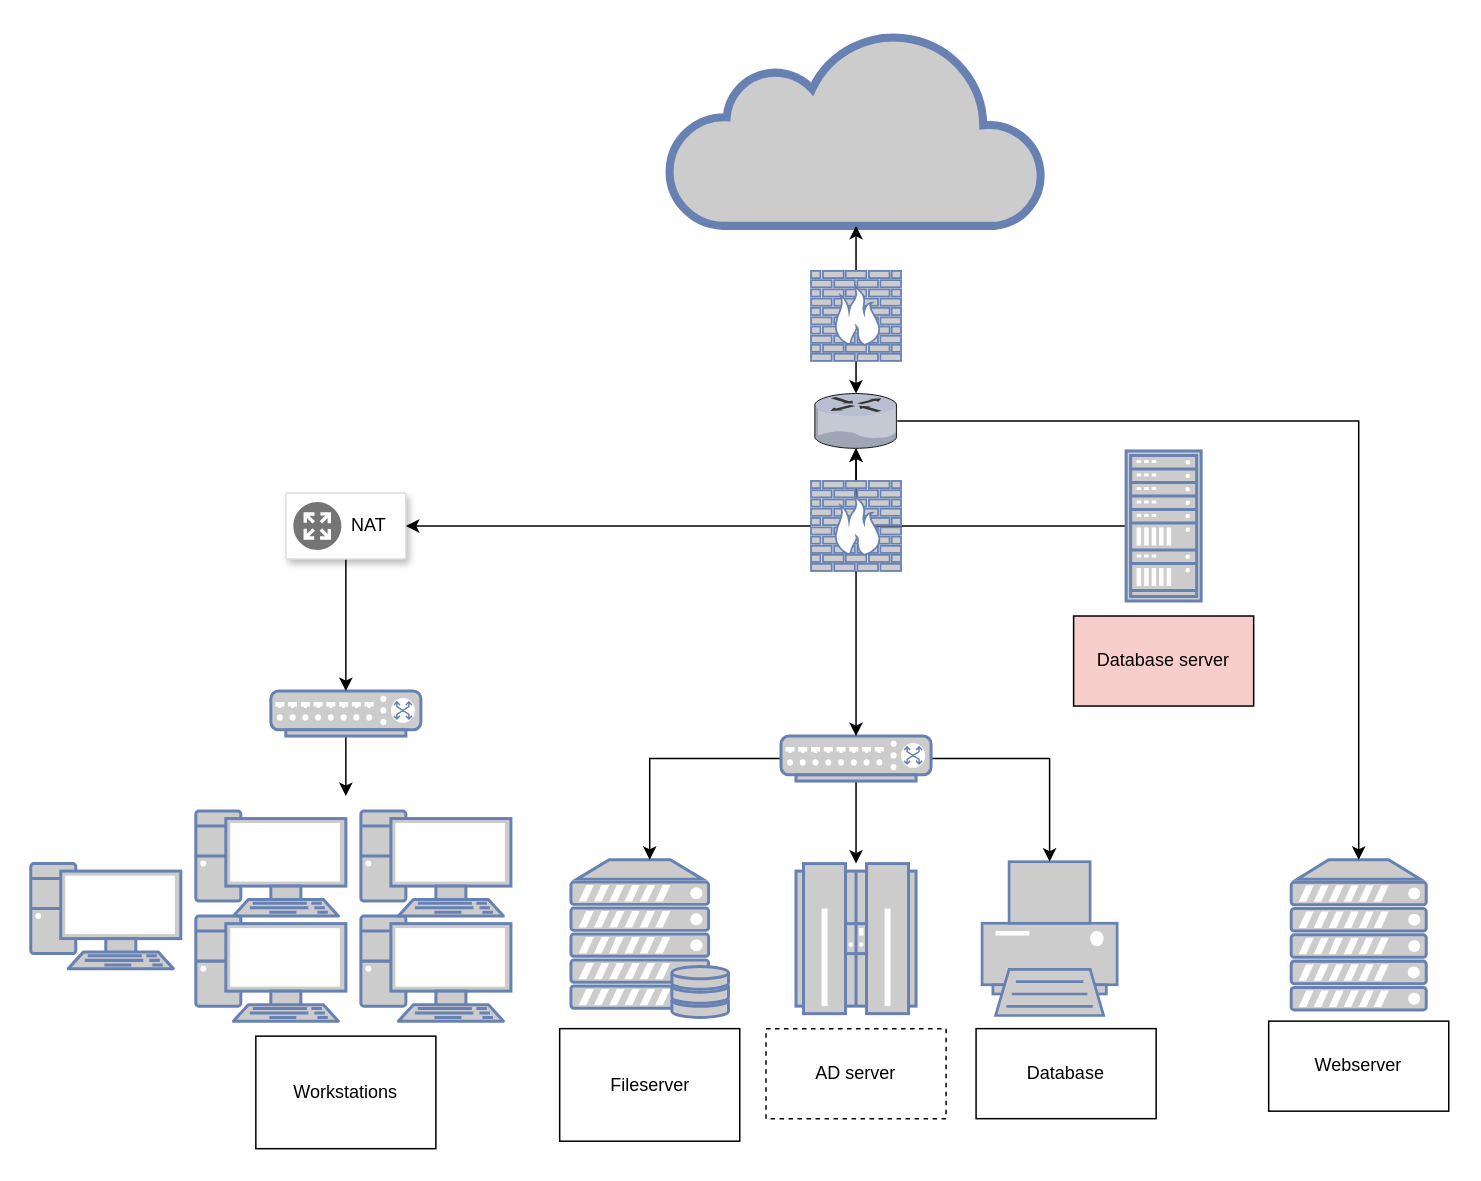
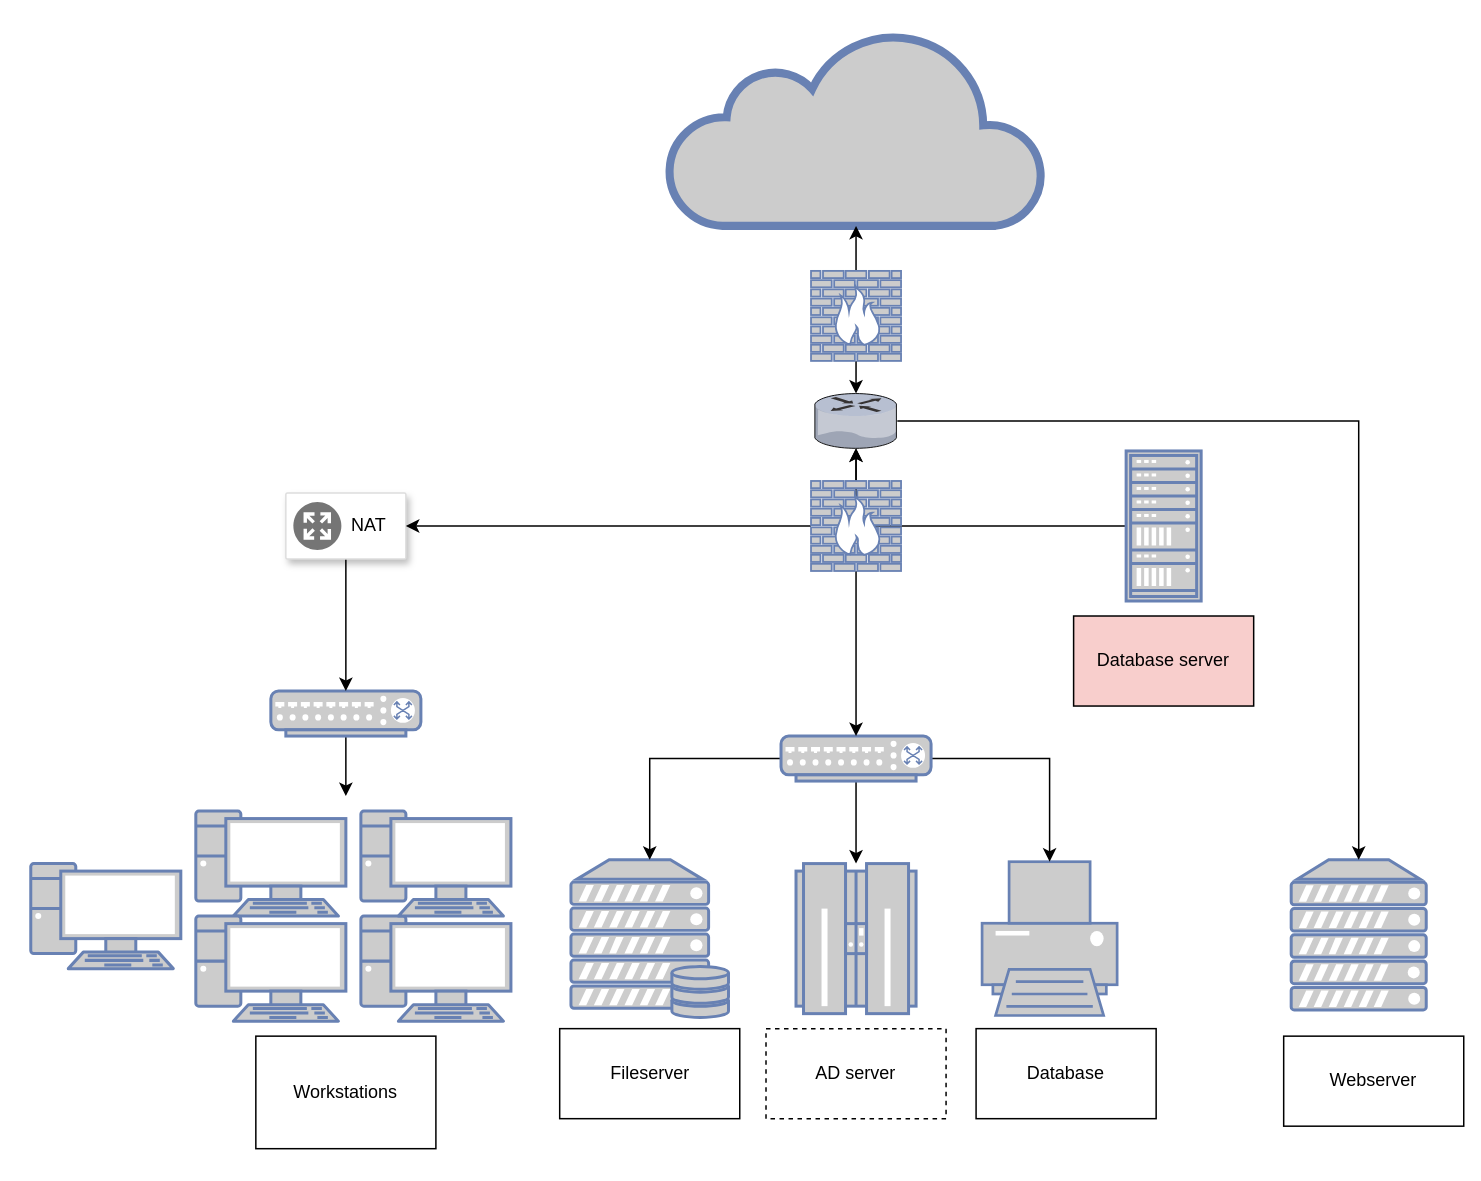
node "Webserver": moved (1358, 1066) -> (1373, 1081)
node "Fileserver": size 180x113 -> 180x90
